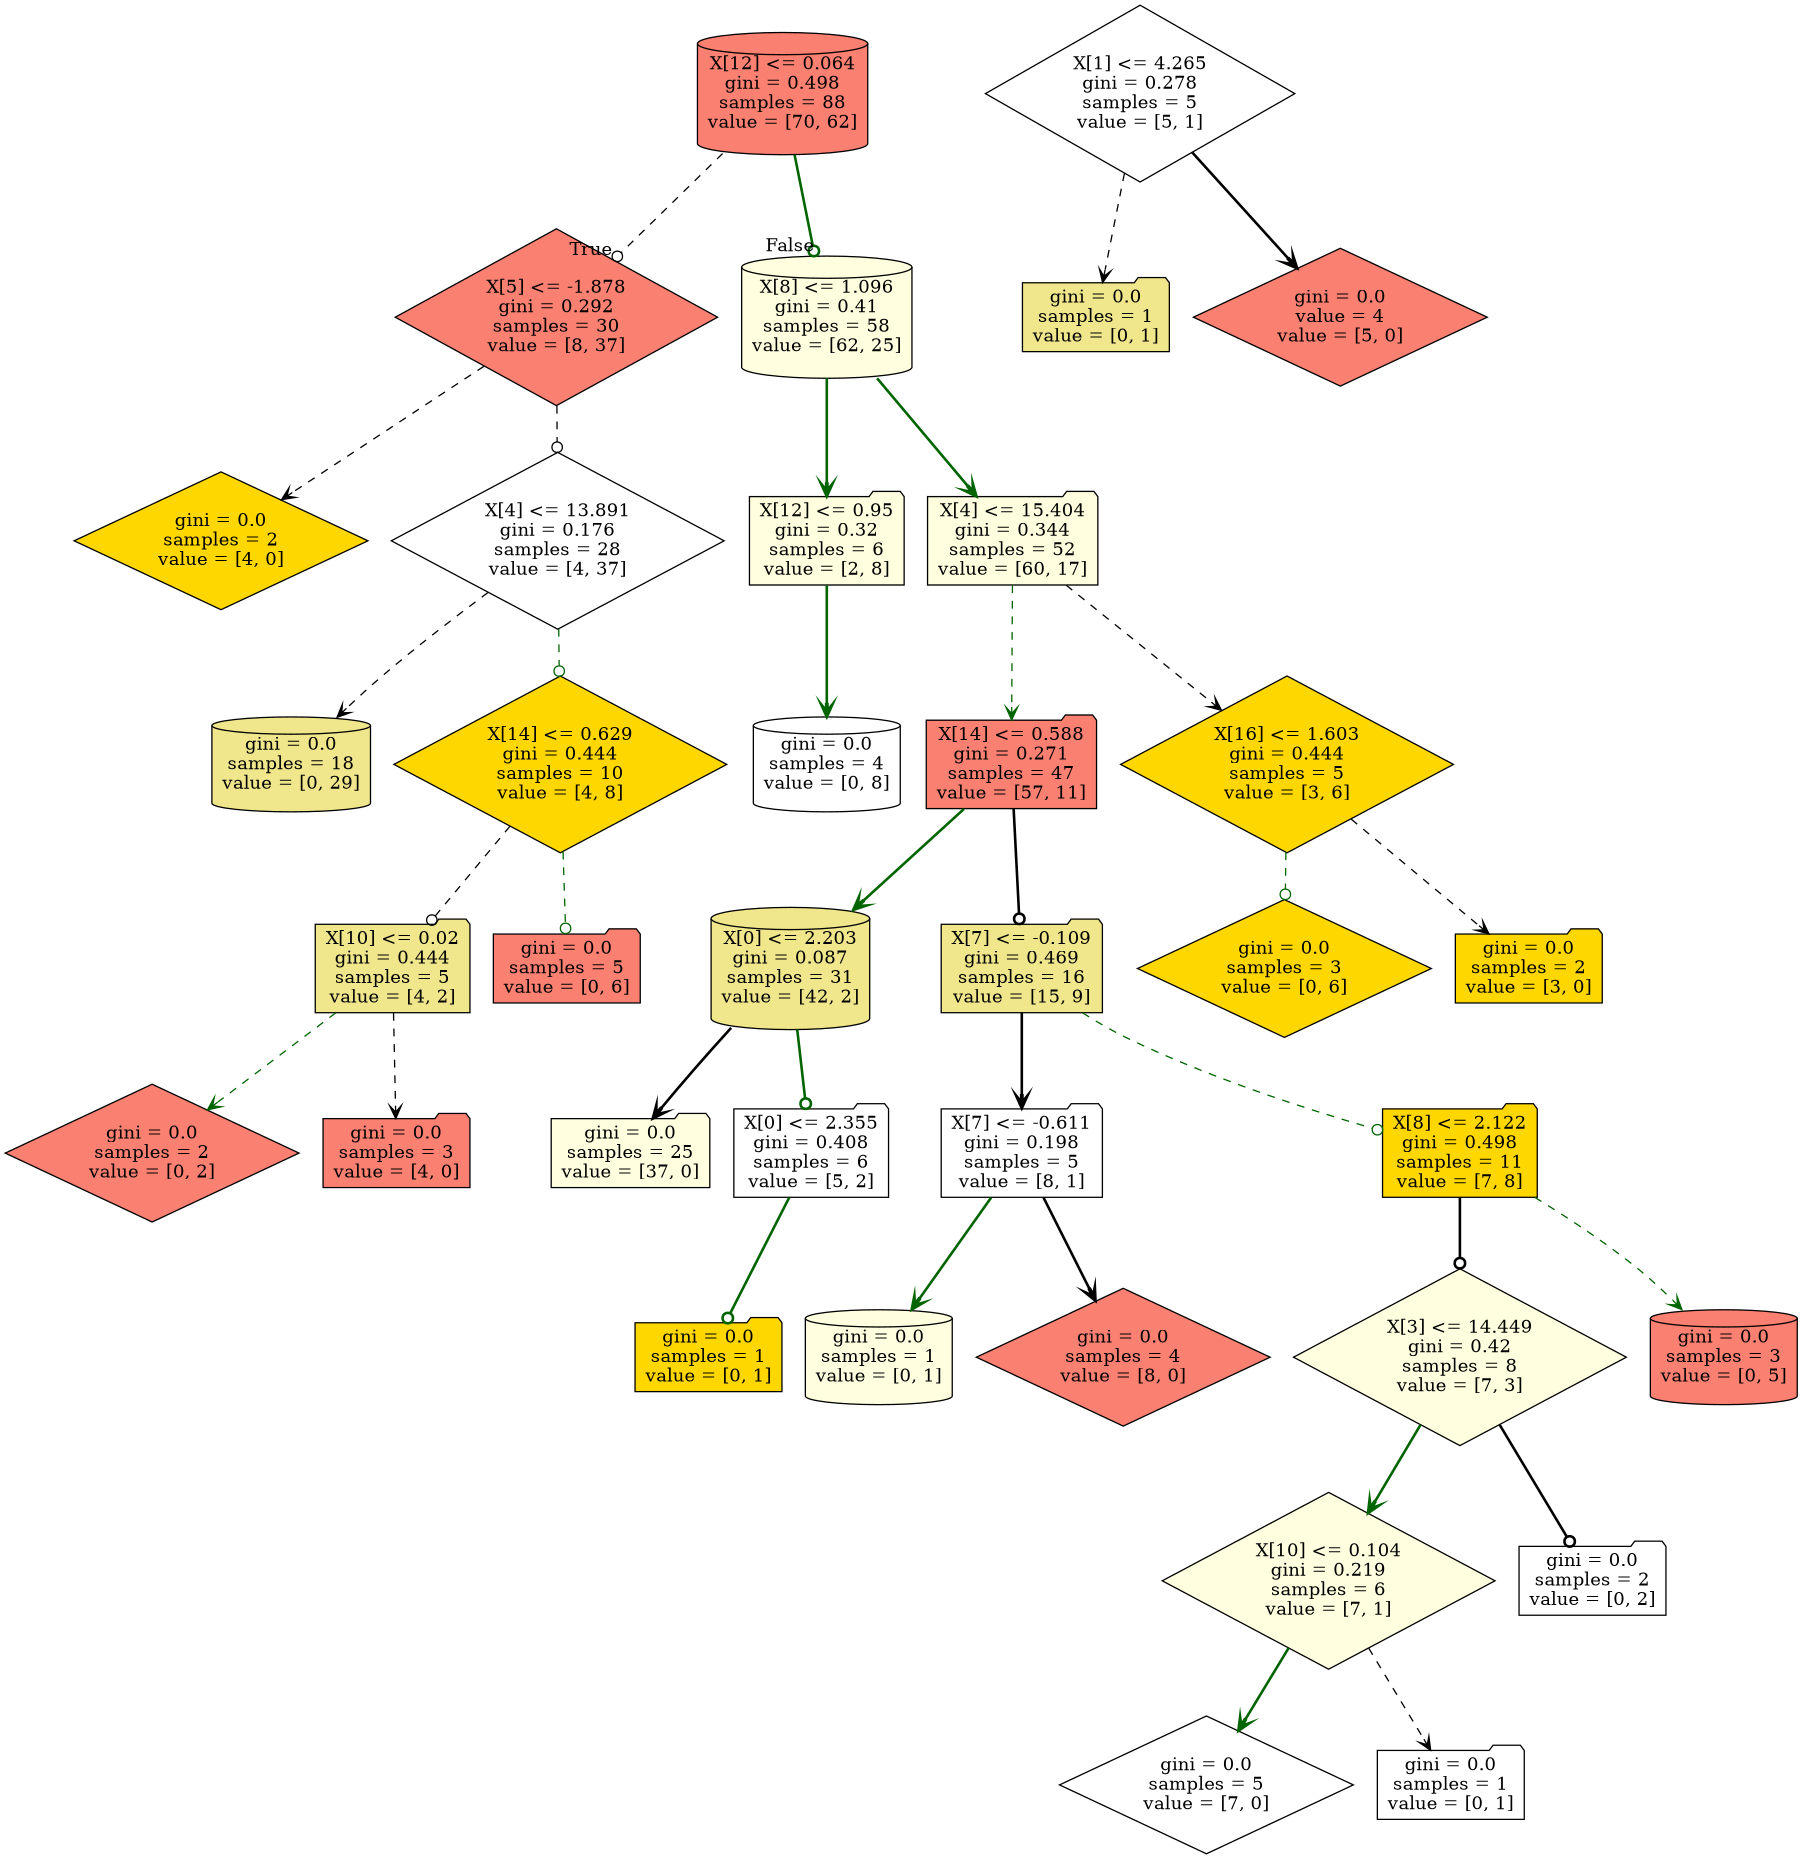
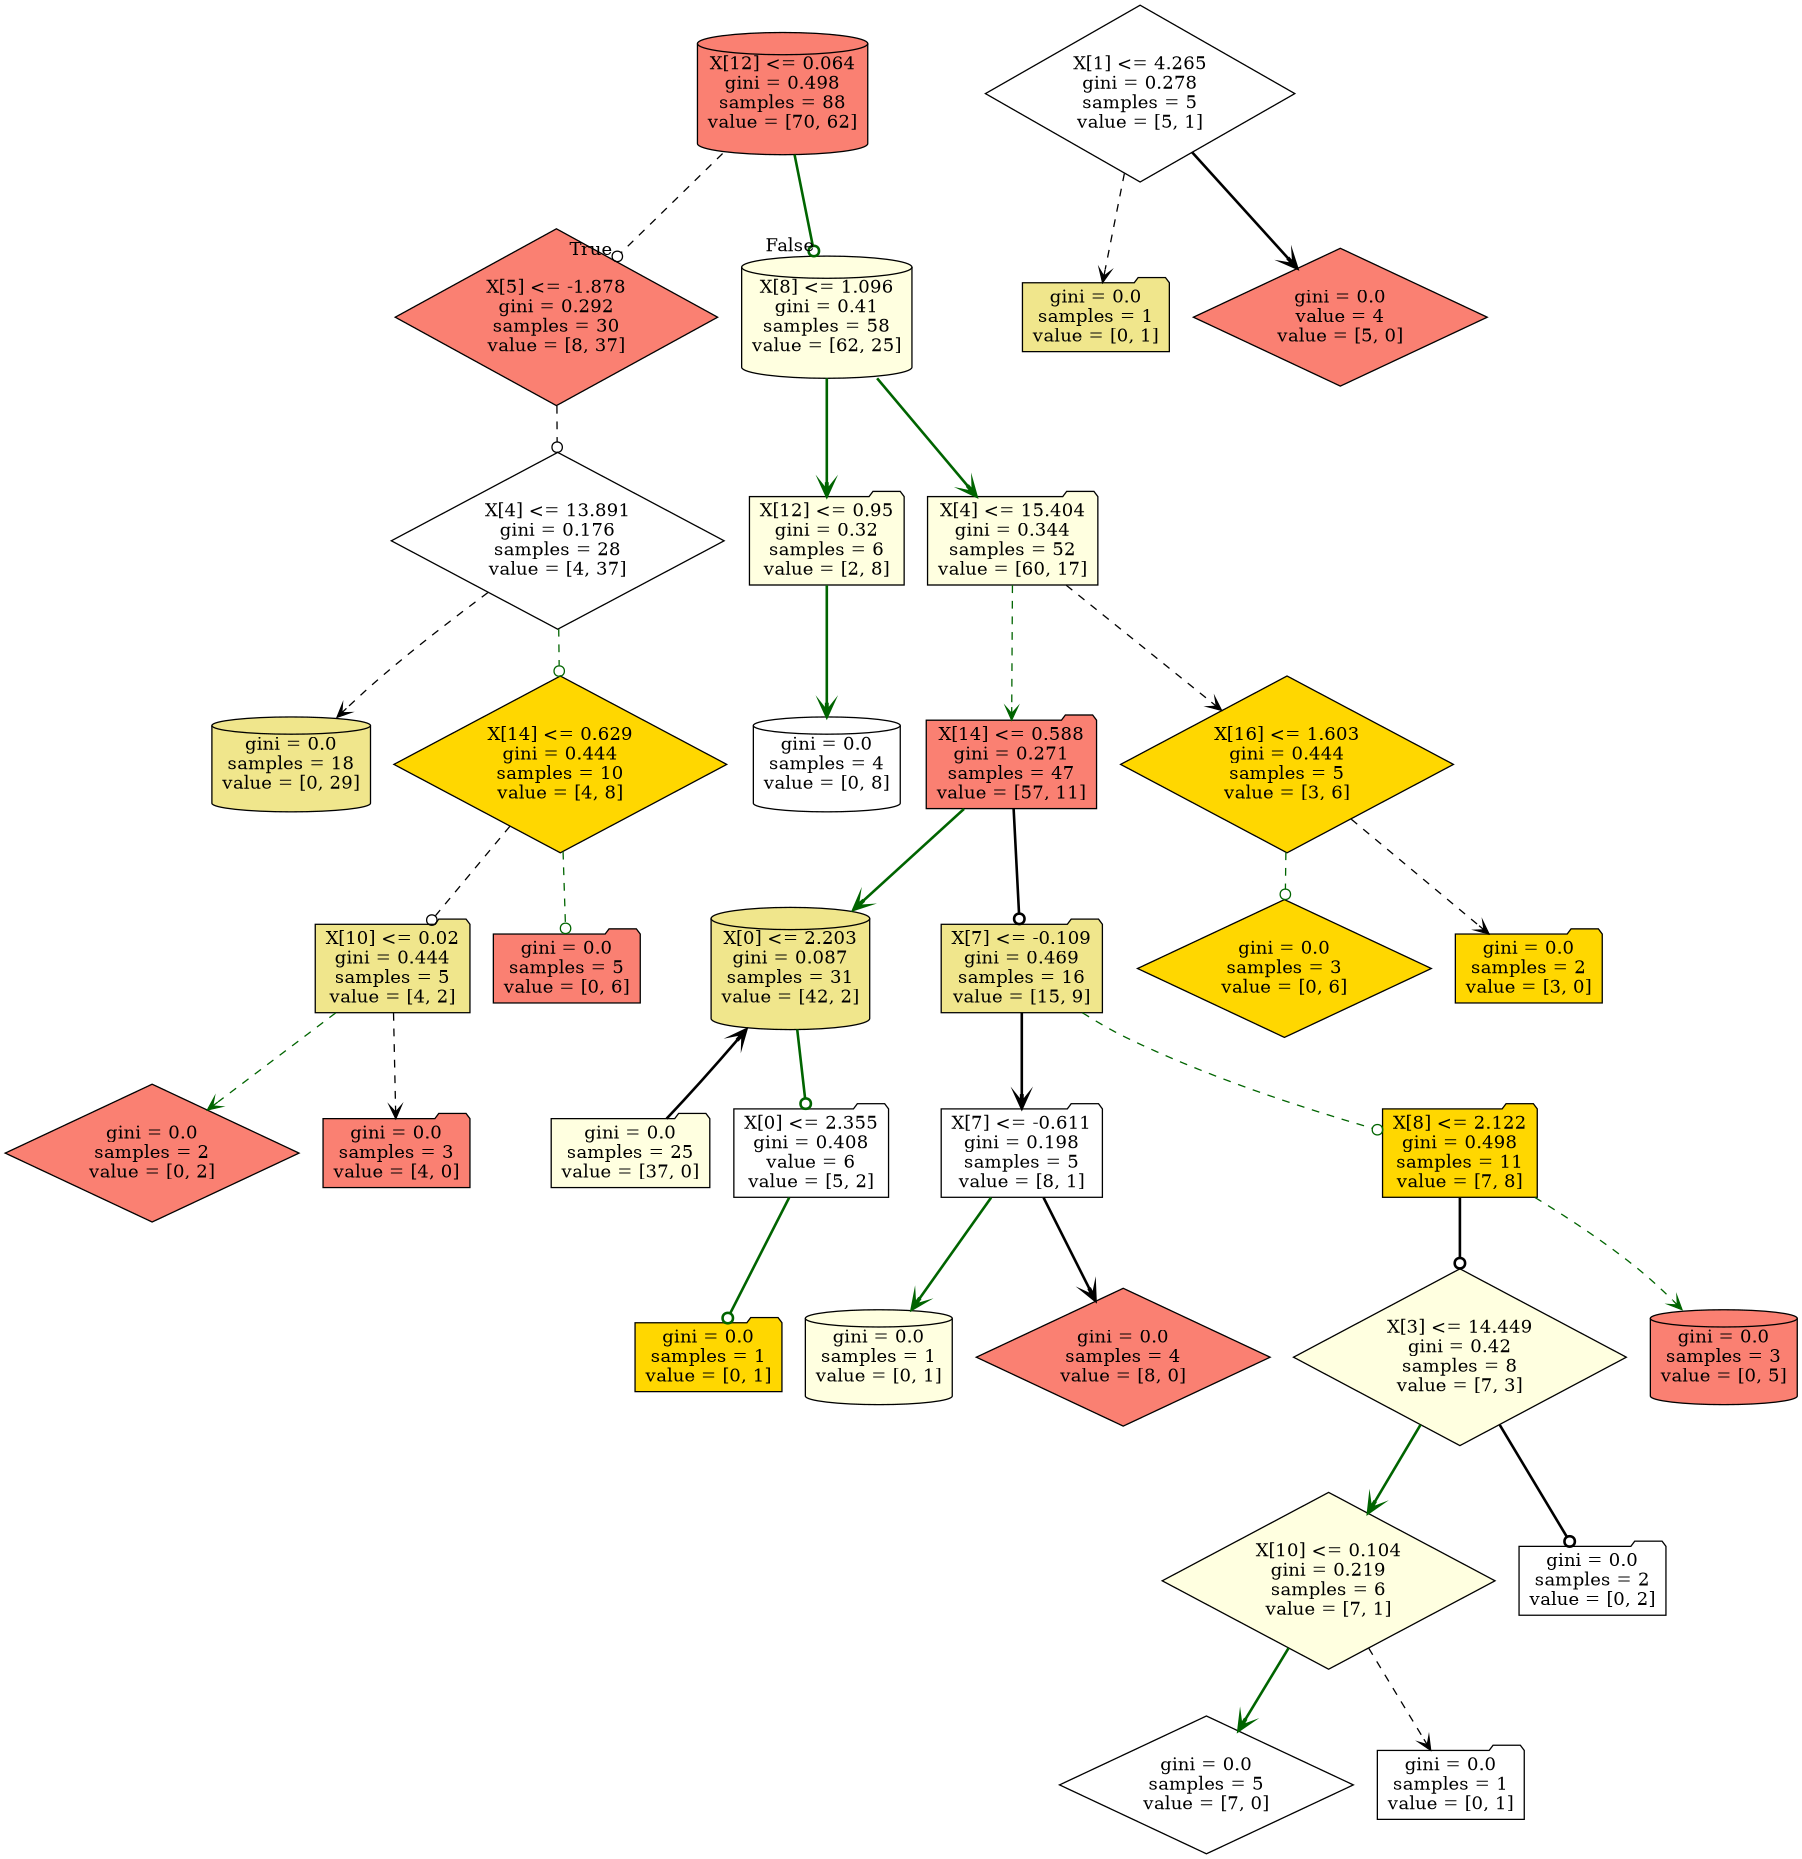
node "gini = 0.0 samples = 2 value = [4, 0]": removed
edge "X[0] <= 2.203 gini = 0.087 samples = 31 value = [42, 2]" -> "gini = 0.0 samples = 25 value = [37, 0]": reversed
node "X[0] <= 2.355 gini = 0.408 samples = 6 value = [5, 2]": label "X[0] <= 2.355 gini = 0.408 samples = 6 value = [5, 2]" -> "X[0] <= 2.355 gini = 0.408 value = 6 value = [5, 2]"
